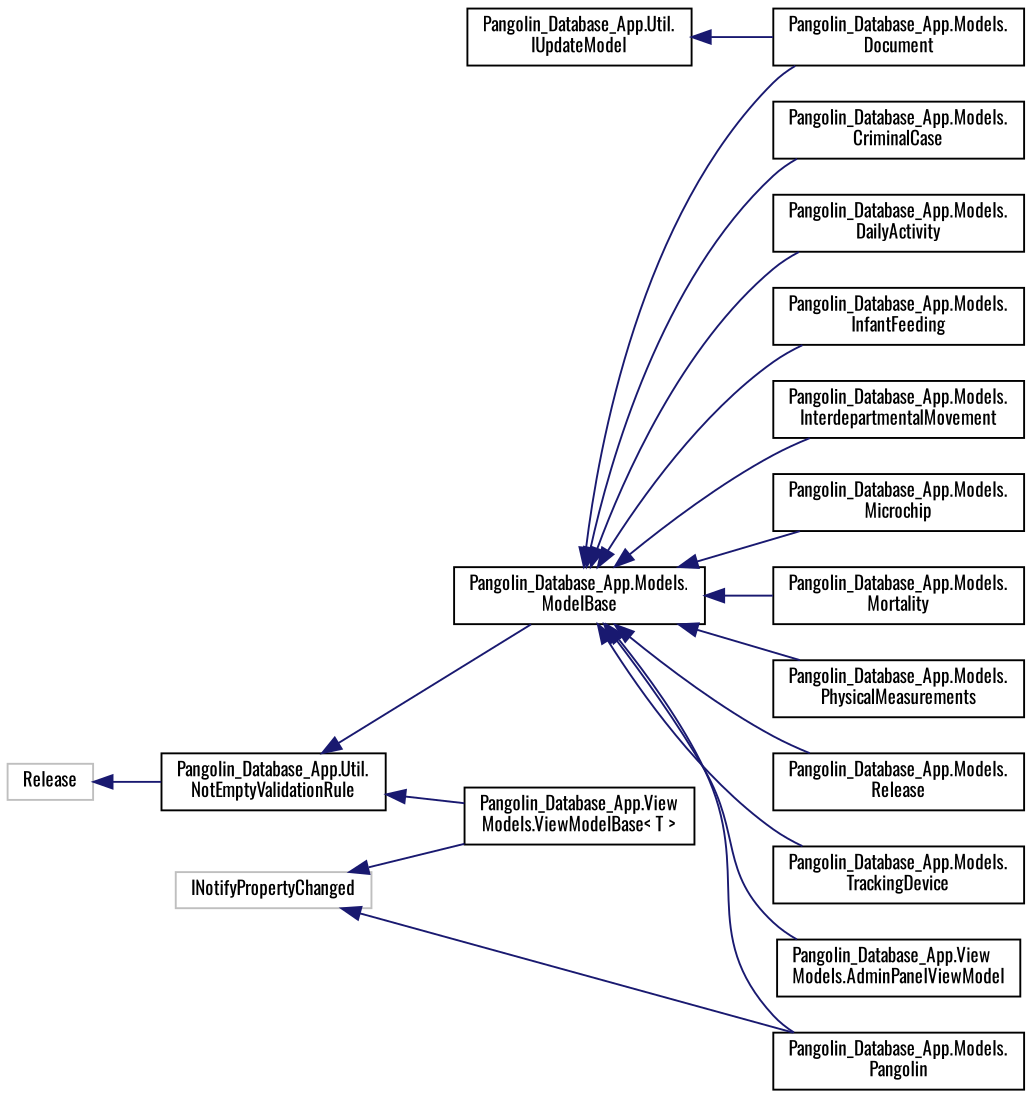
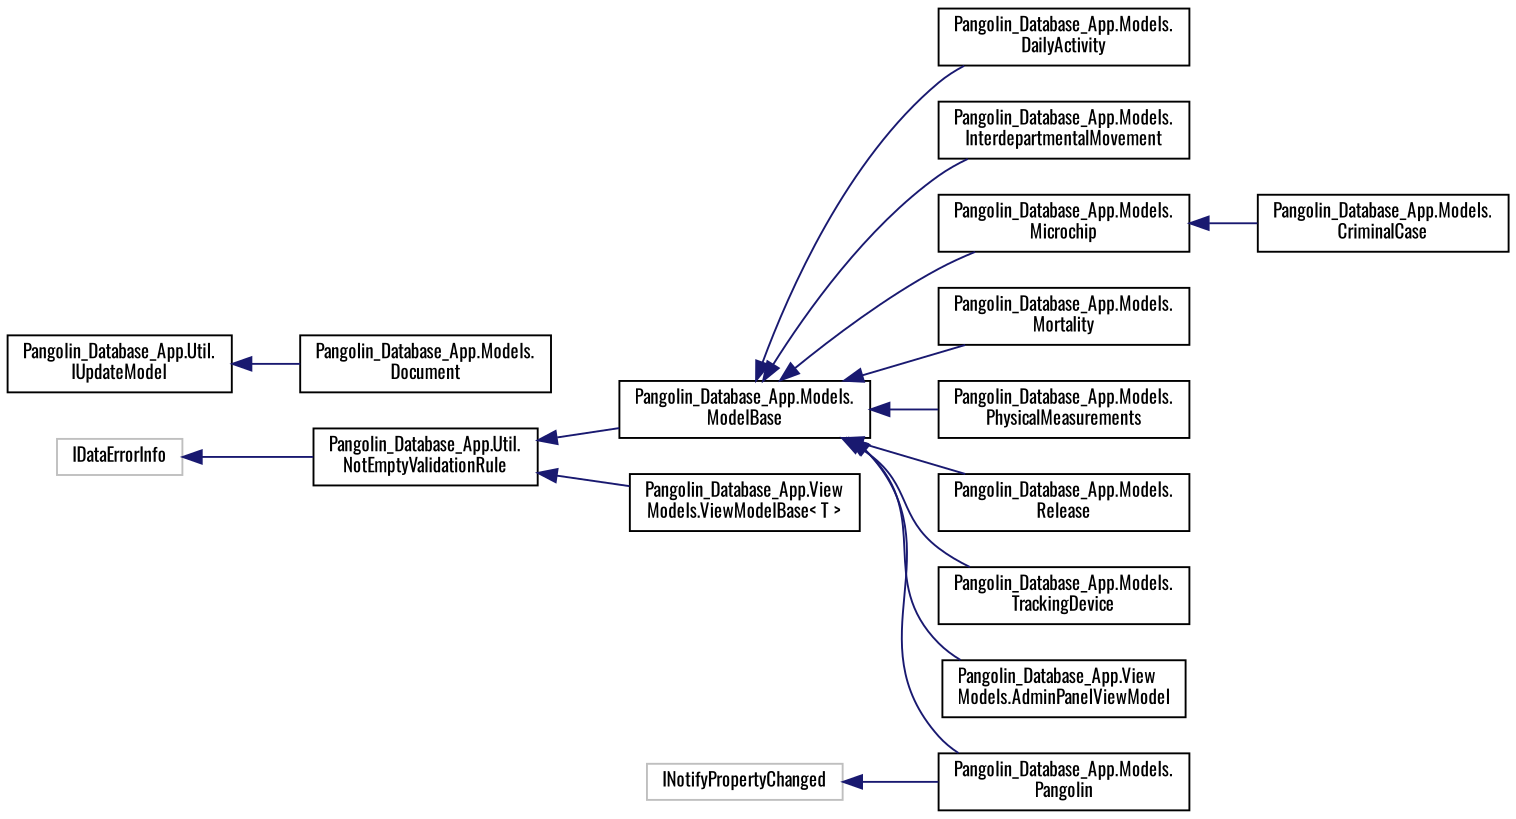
edge "Pangolin_Database_App.Models. Document" -> "Pangolin_Database_App.Models. ModelBase": removed
node "Pangolin_Database_App.Models. InfantFeeding": removed
edge "Pangolin_Database_App.Models. CriminalCase" -> "Pangolin_Database_App.Models. ModelBase": now "Pangolin_Database_App.Models. CriminalCase" -> "Pangolin_Database_App.Models. Microchip"
node "Release": label "Release" -> "IDataErrorInfo"
edge "Pangolin_Database_App.View Models.ViewModelBase< T >" -> "INotifyPropertyChanged": removed
